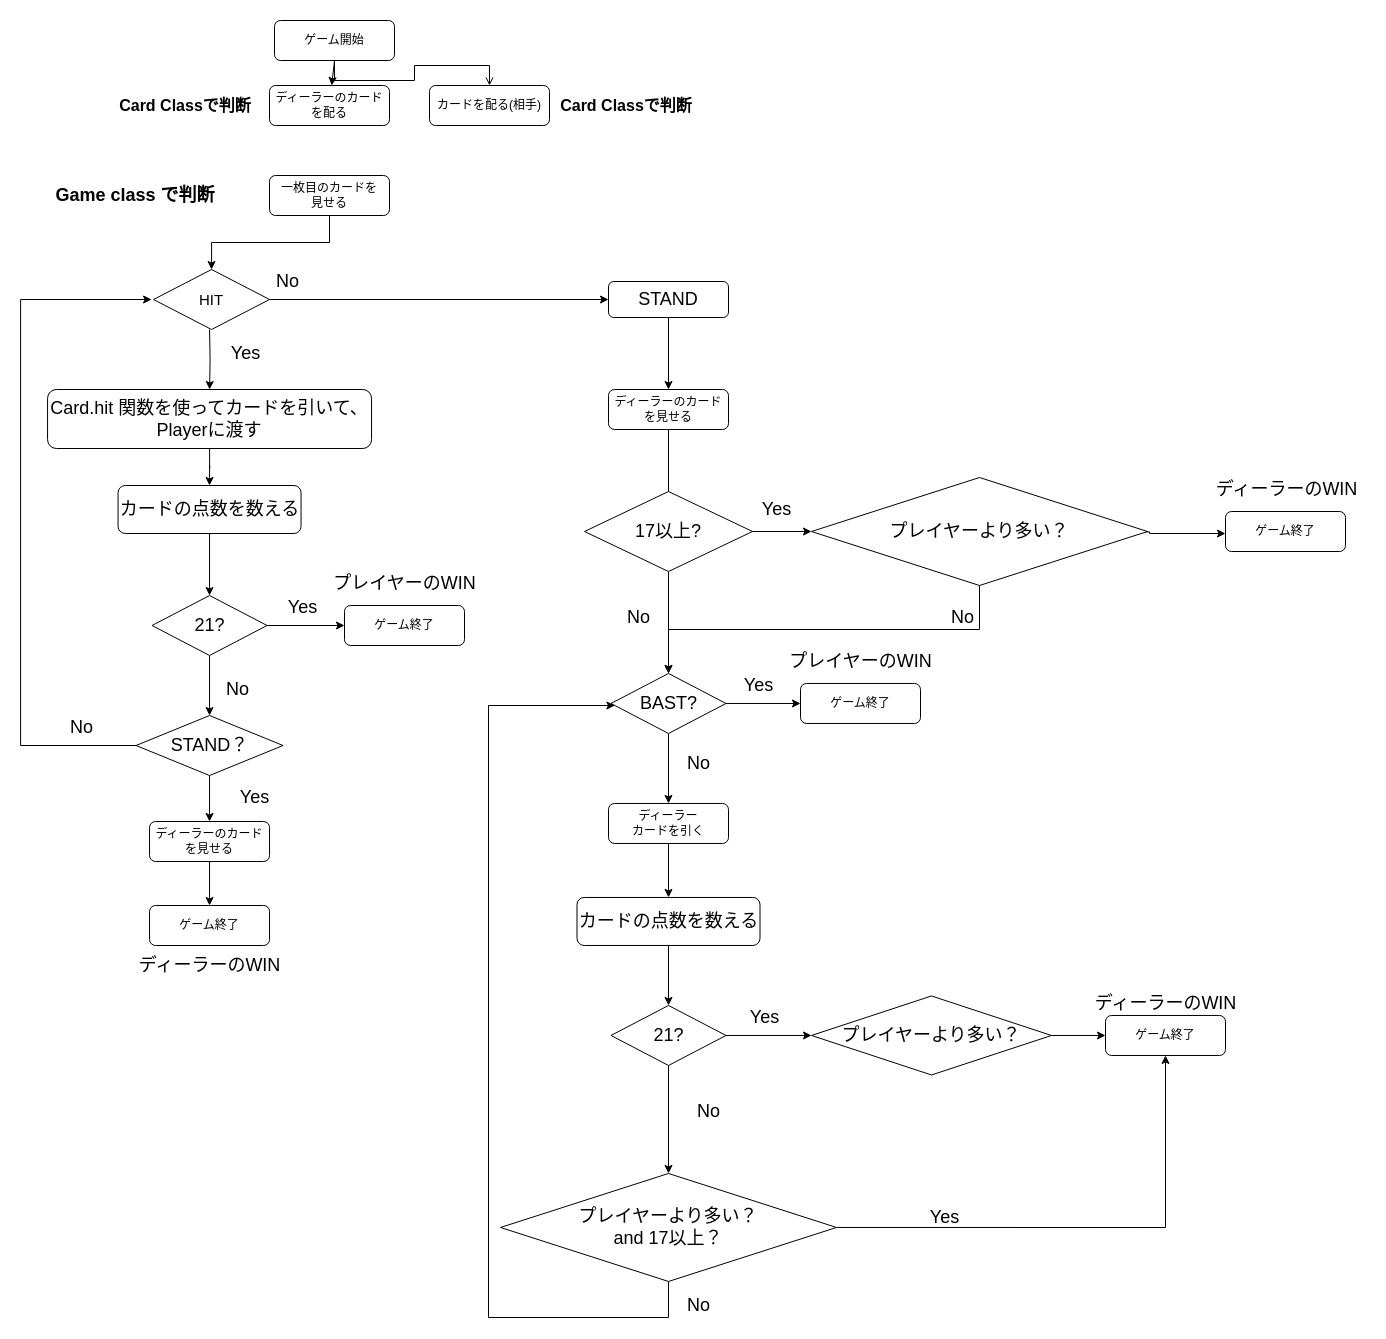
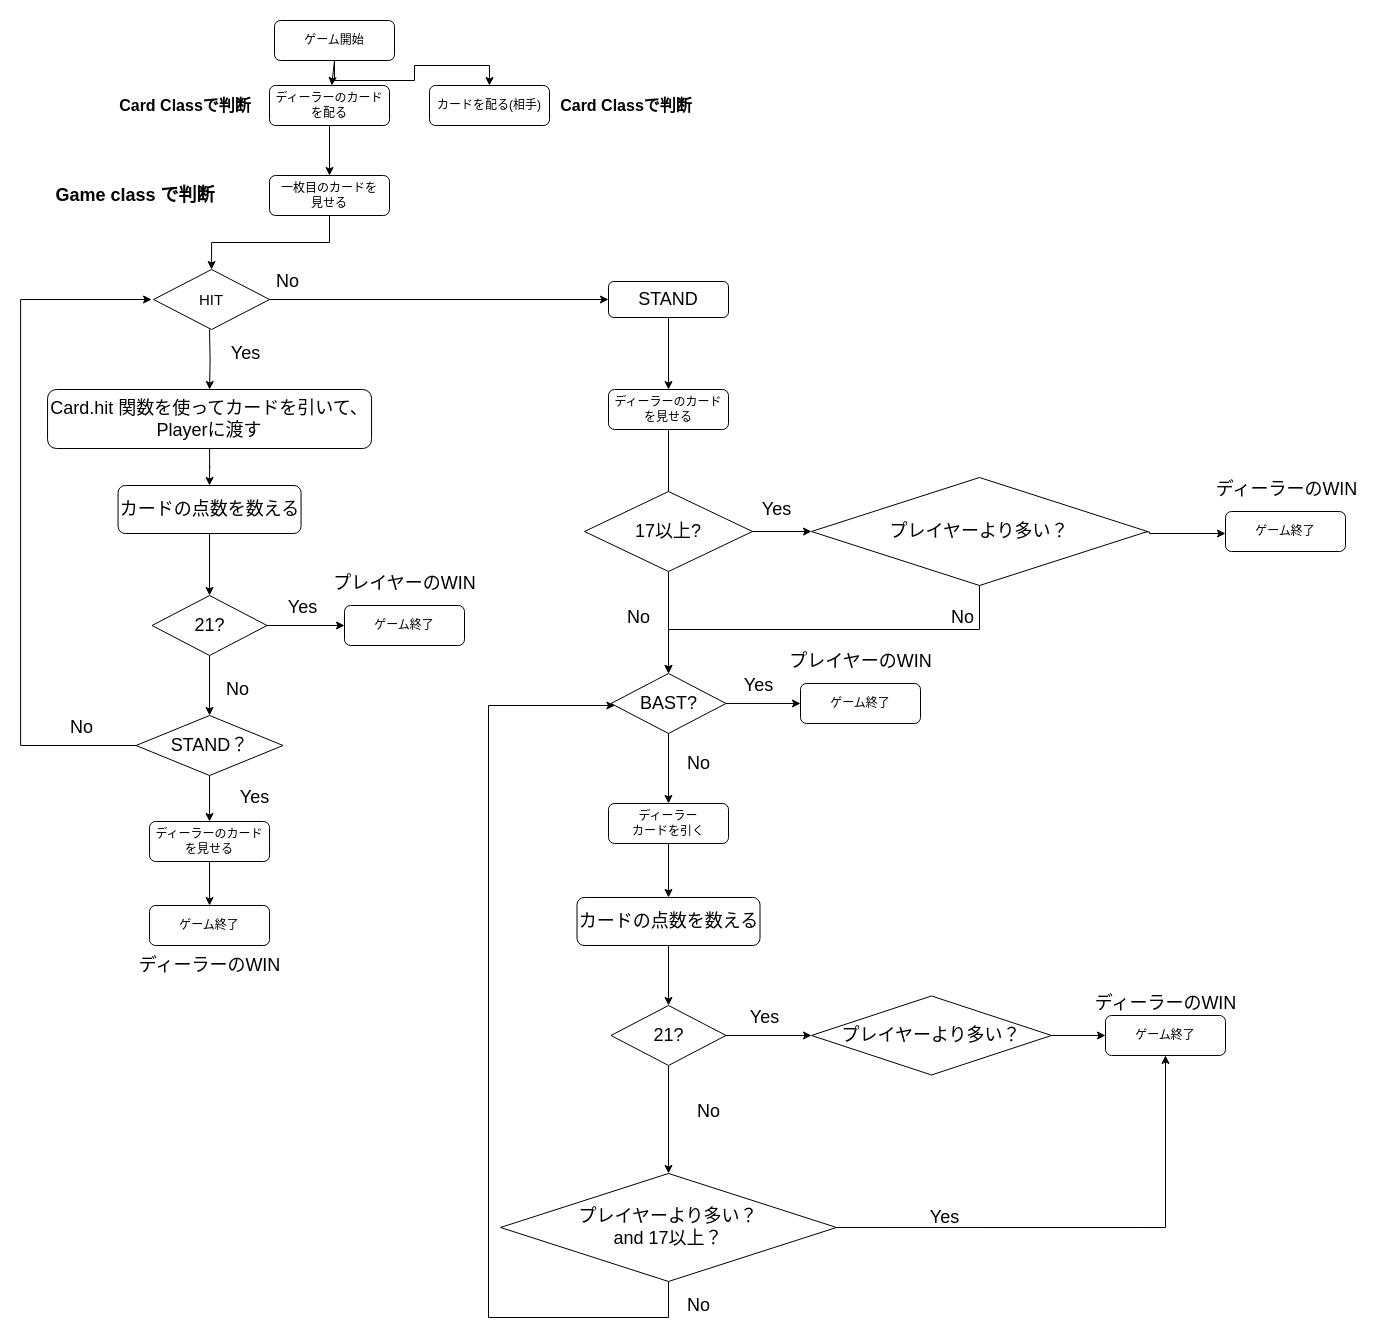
edge "ゲーム開始" -> "カードを配る(相手)": arrowhead open -> classic
edge "ディーラーのカード を配る" -> "一枚目のカードを 見せる": added
